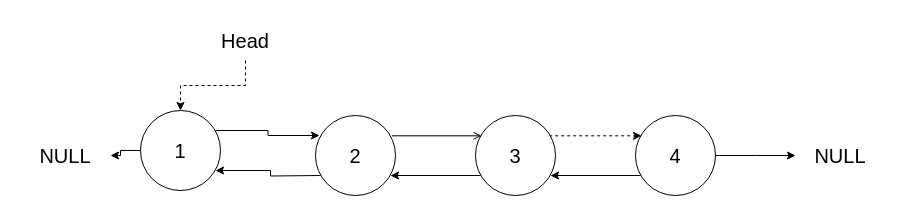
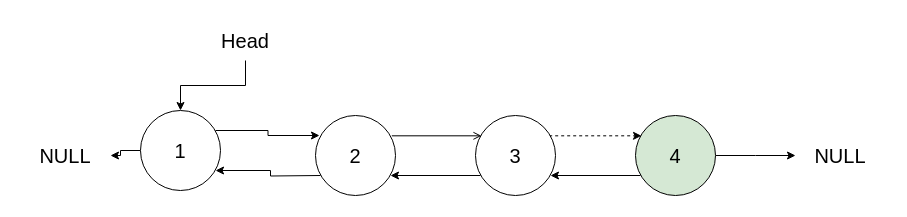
edge "Head" -> "1": style dashed -> solid
node "4": fillcolor #ffffff -> #d5e8d4
